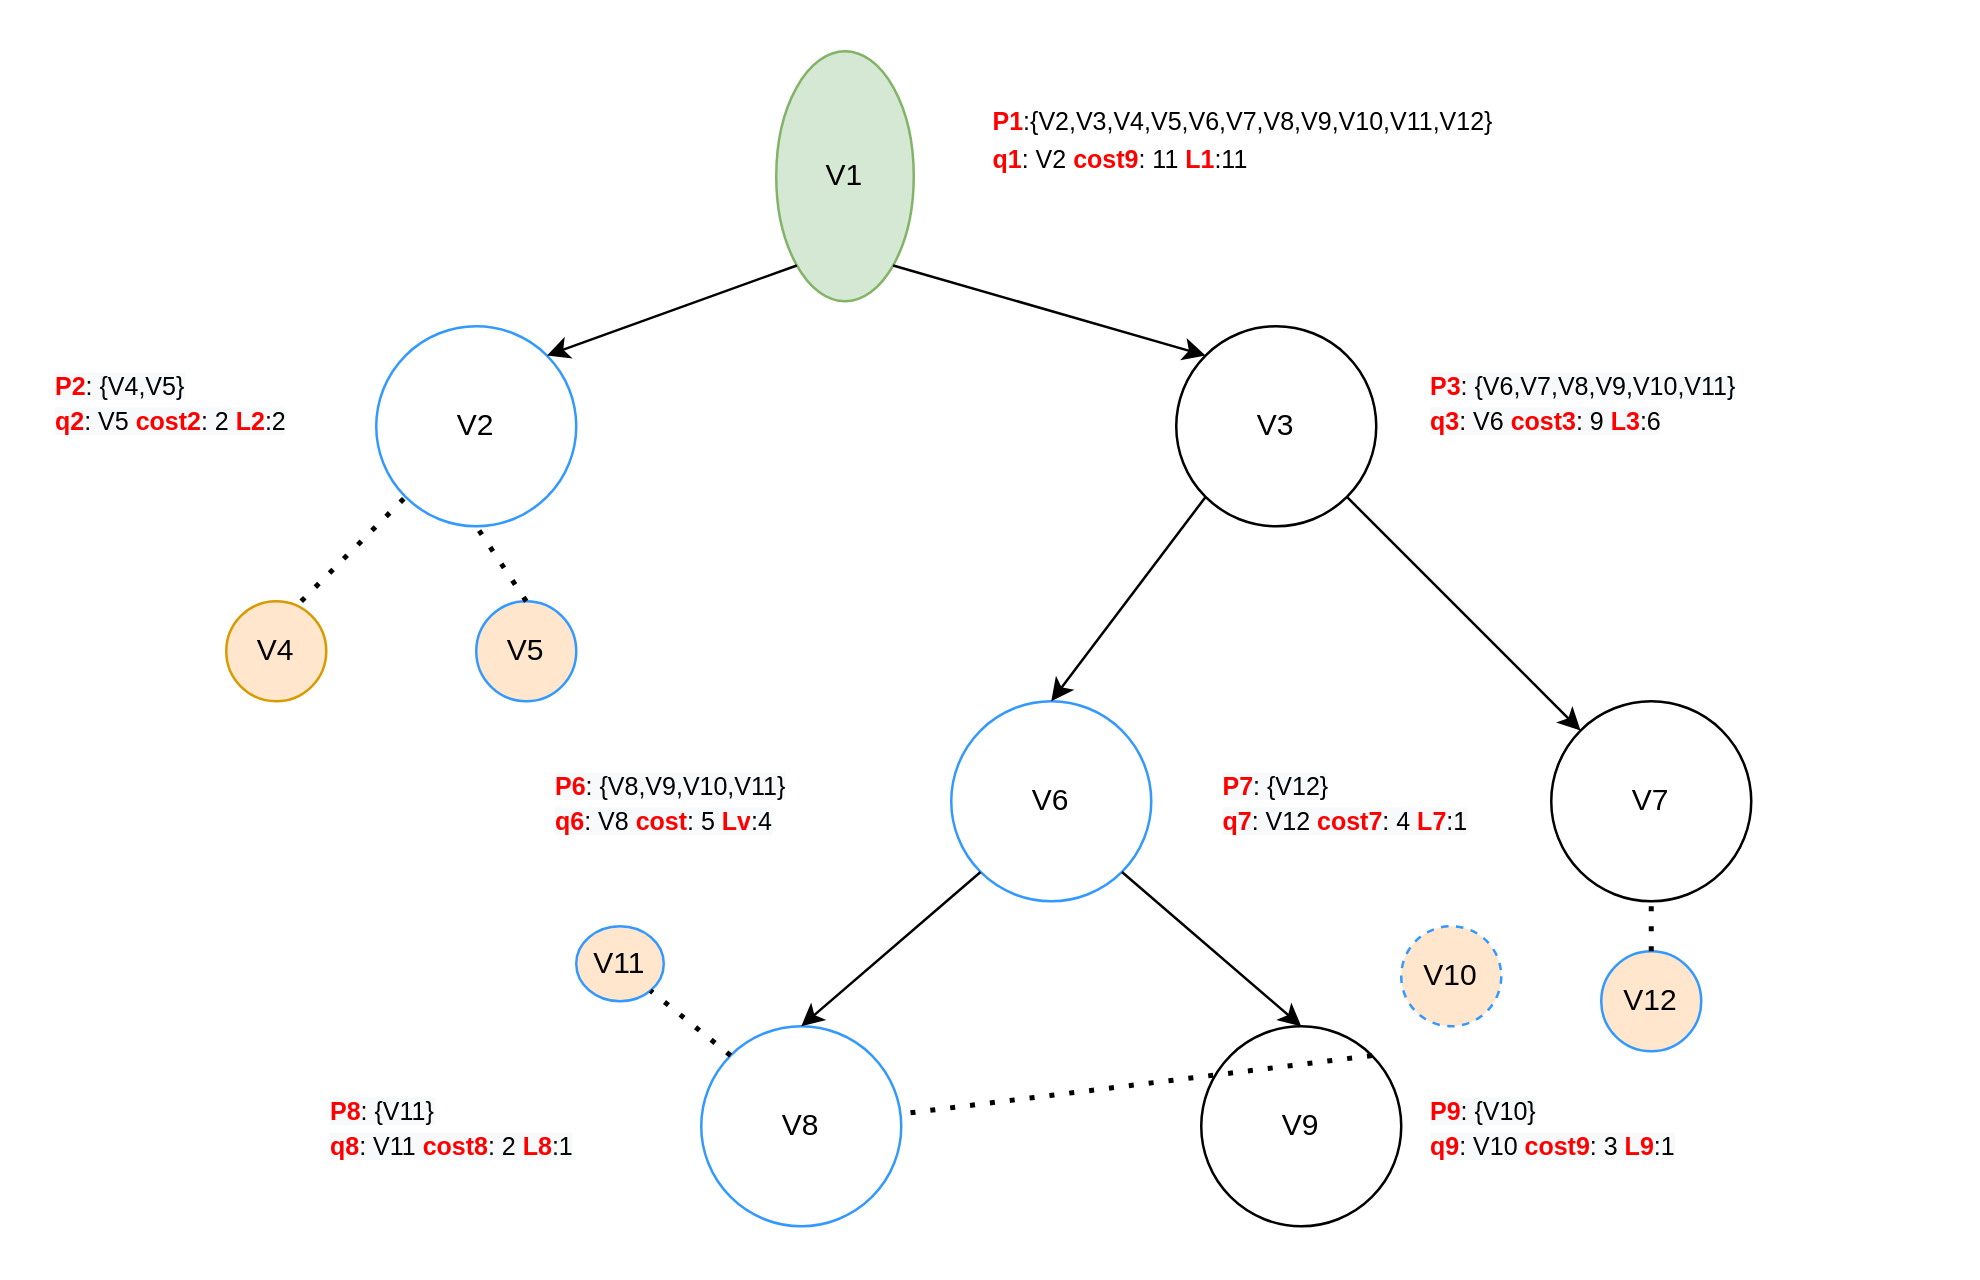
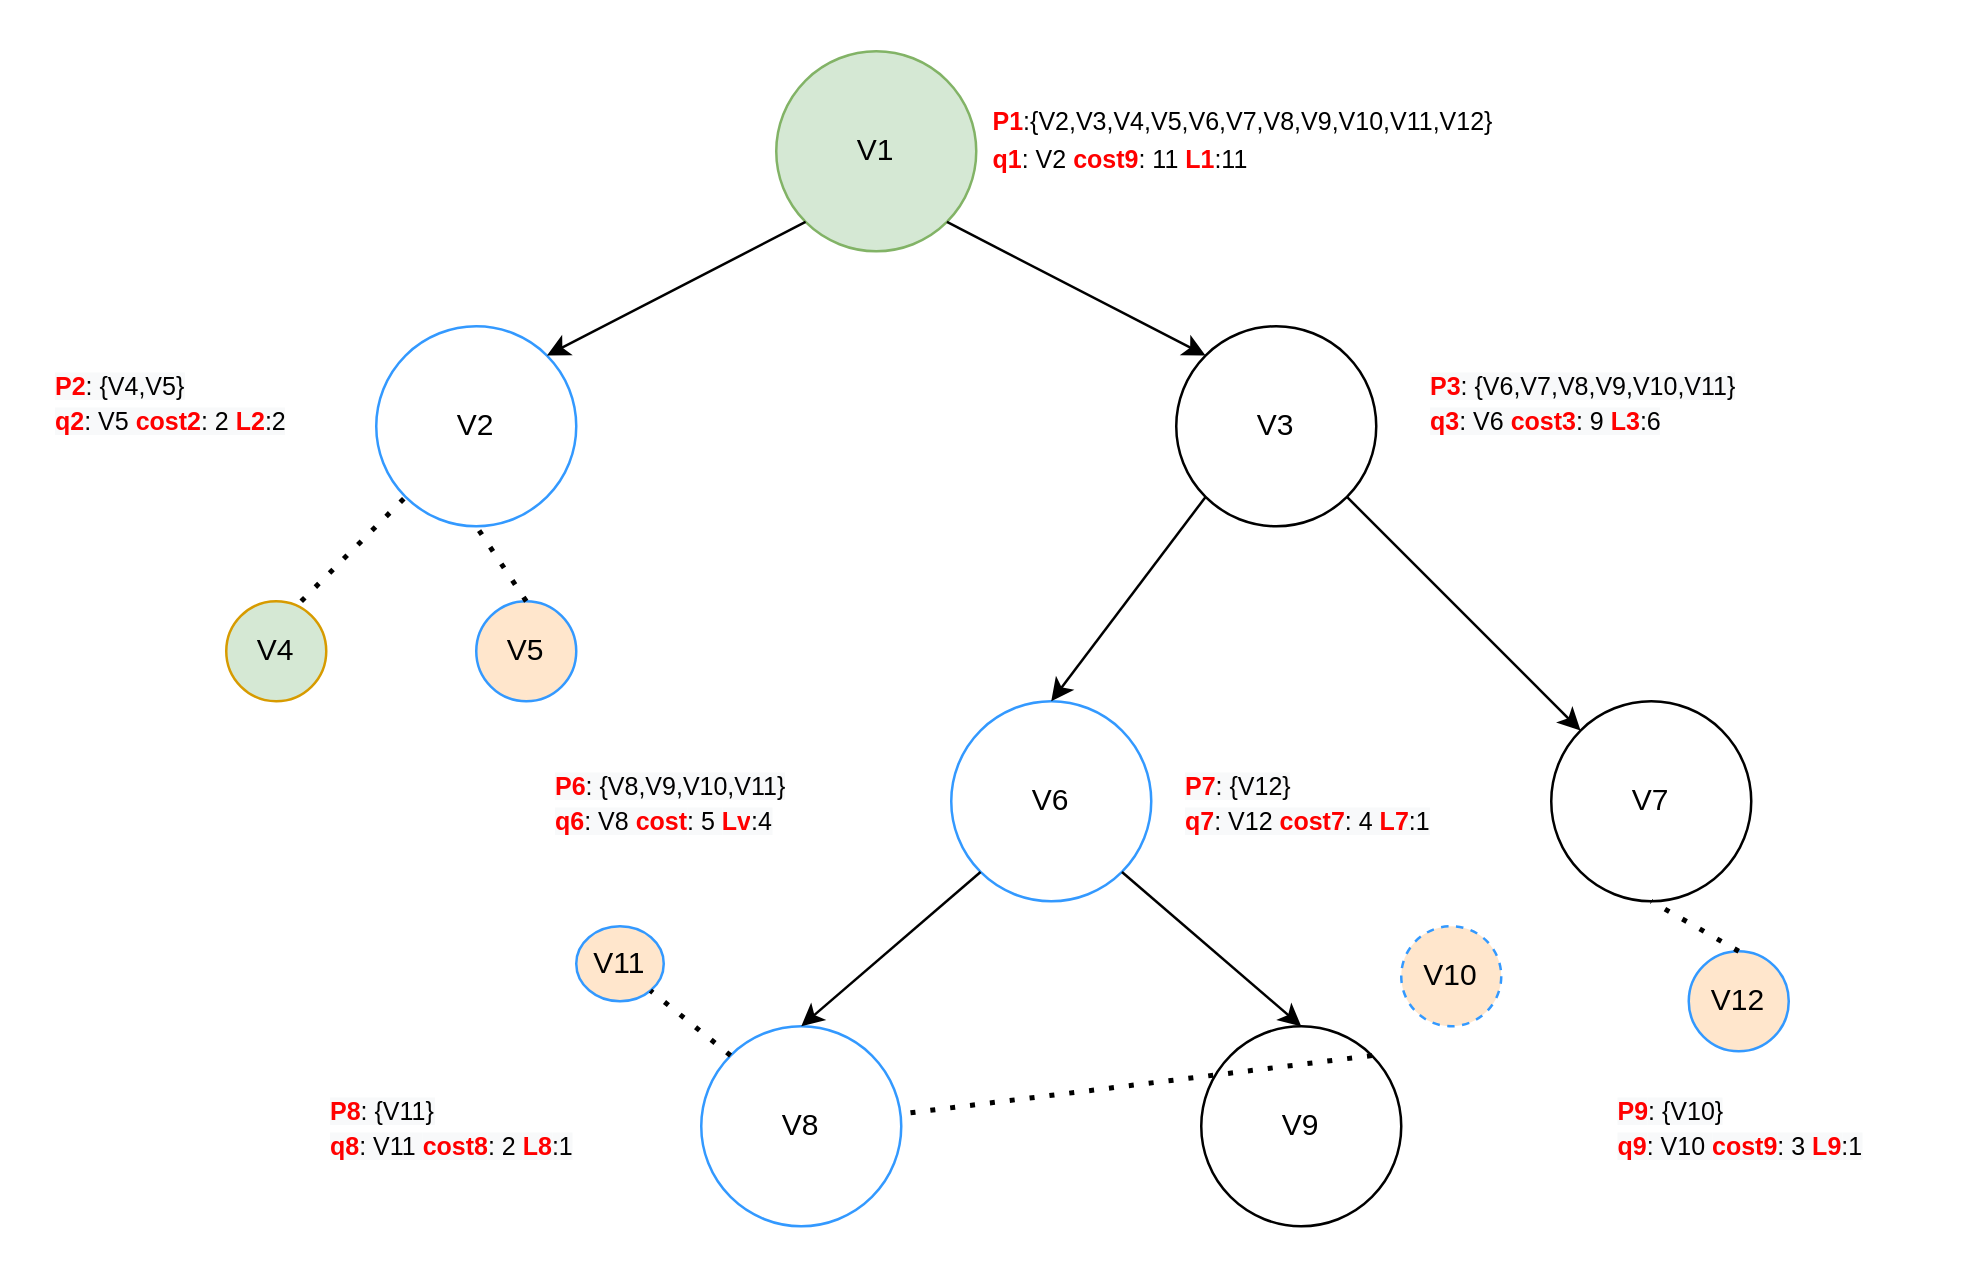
node "V1": size 138x250 -> 200x200
node "V4": fillcolor #ffe6cc -> #d5e8d4
node "P7: {V12}q7: V12 cost7: 4 L7:1": moved (1385, 801) -> (1348, 801)
node "V12": moved (1651, 1001) -> (1739, 1001)
node "P9: {V10}q9: V10 cost9: 3 L9:1": moved (1589, 1126) -> (1776, 1126)
